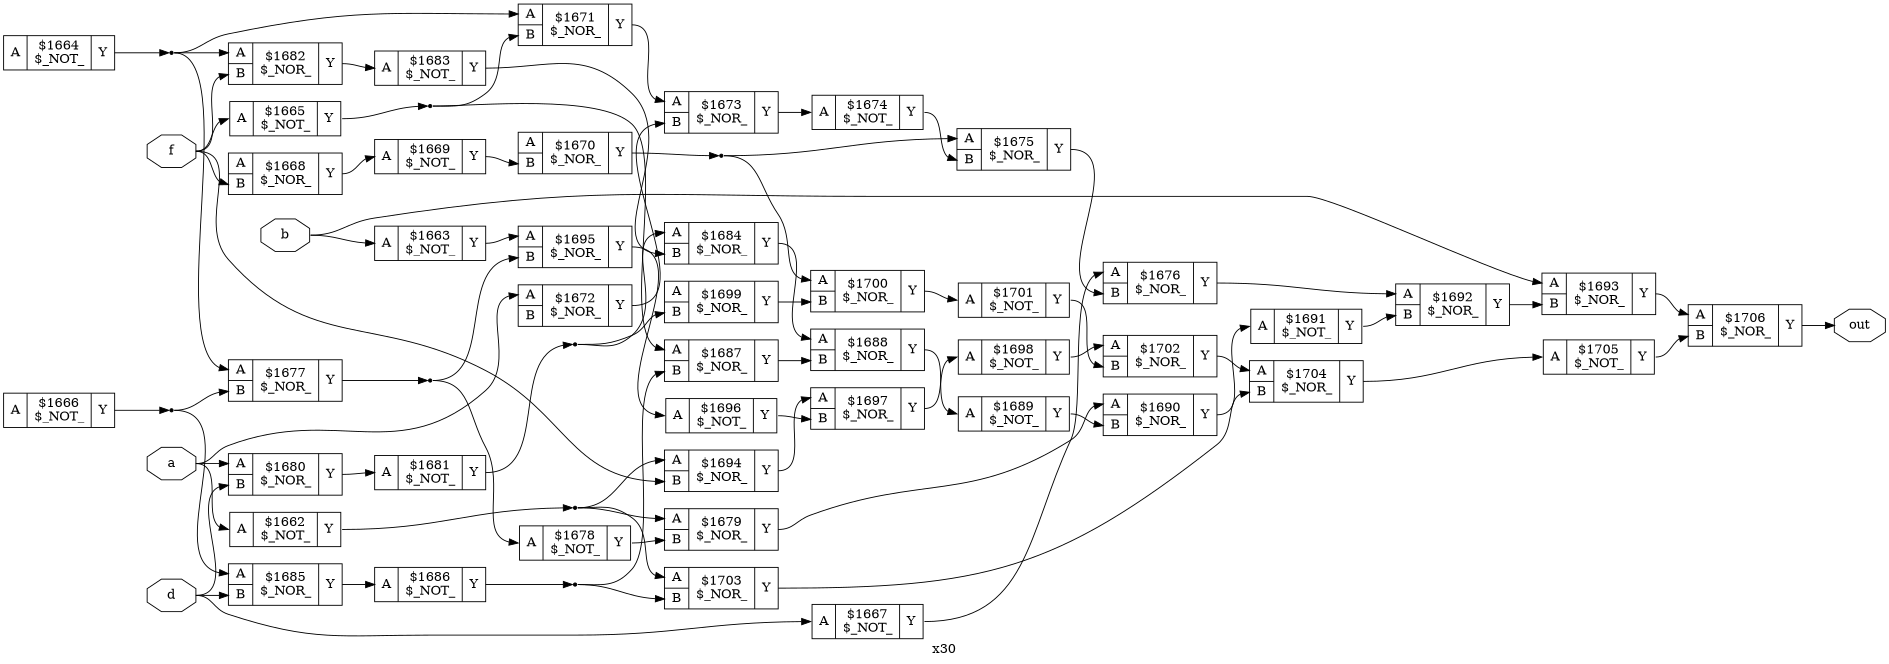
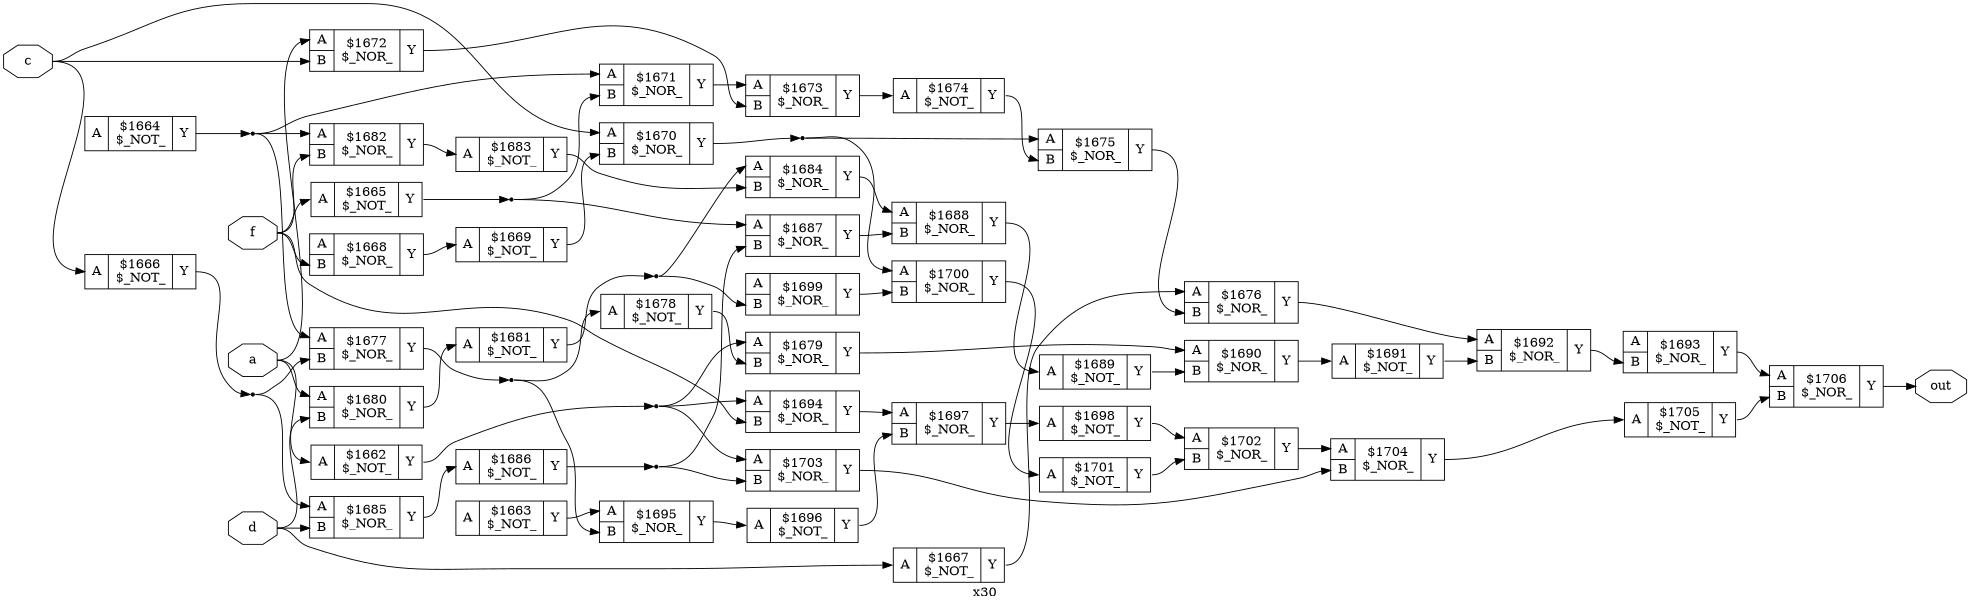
node "c": added
node "b": removed
